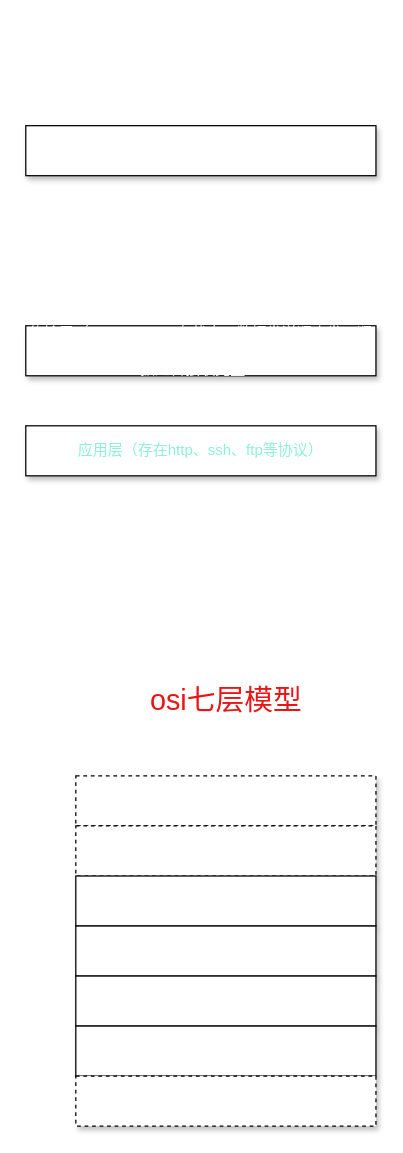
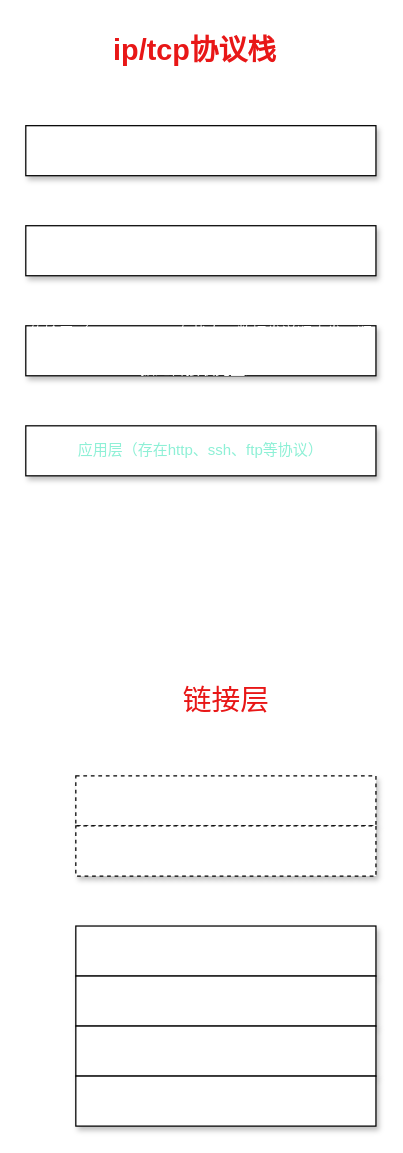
node "ip/tcp协议栈": added
node "网际层（将mac地址解析成ip，形成大的局域网，即ip所在层）": added
node "osi七层模型": label "osi七层模型" -> "链接层"
node "网络层：对应网际层": removed
node "表示层：将标签解析成直观可看见的页面": label "表示层：将标签解析成直观可看见的页面" -> "udp数据传输：将标签解析成直观可看见的页面"
node "应用层：http": style dashed -> solid
